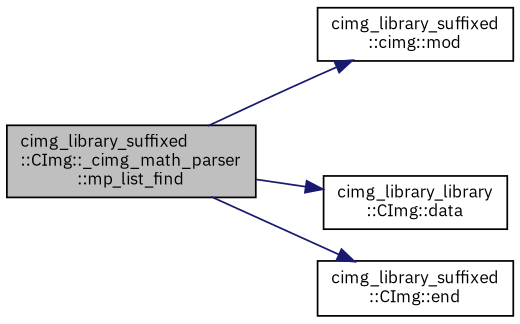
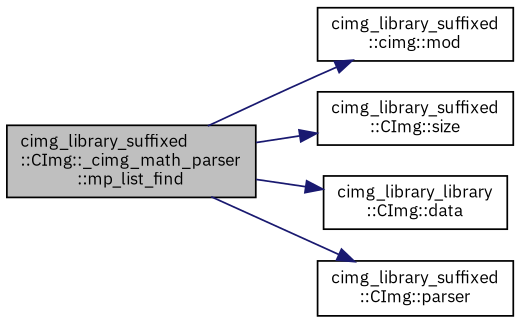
node "cimg_library_suffixed ::CImg::size": added
node "cimg_library_suffixed ::CImg::end": label "cimg_library_suffixed ::CImg::end" -> "cimg_library_suffixed ::CImg::parser"
